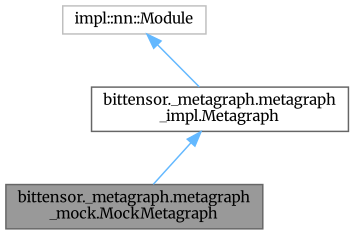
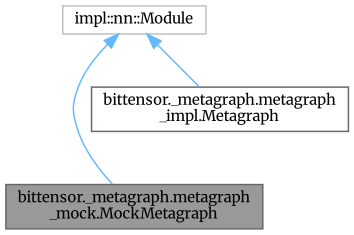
edge "bittensor._metagraph.metagraph _mock.MockMetagraph" -> "bittensor._metagraph.metagraph _impl.Metagraph": now "bittensor._metagraph.metagraph _mock.MockMetagraph" -> "impl::nn::Module"
